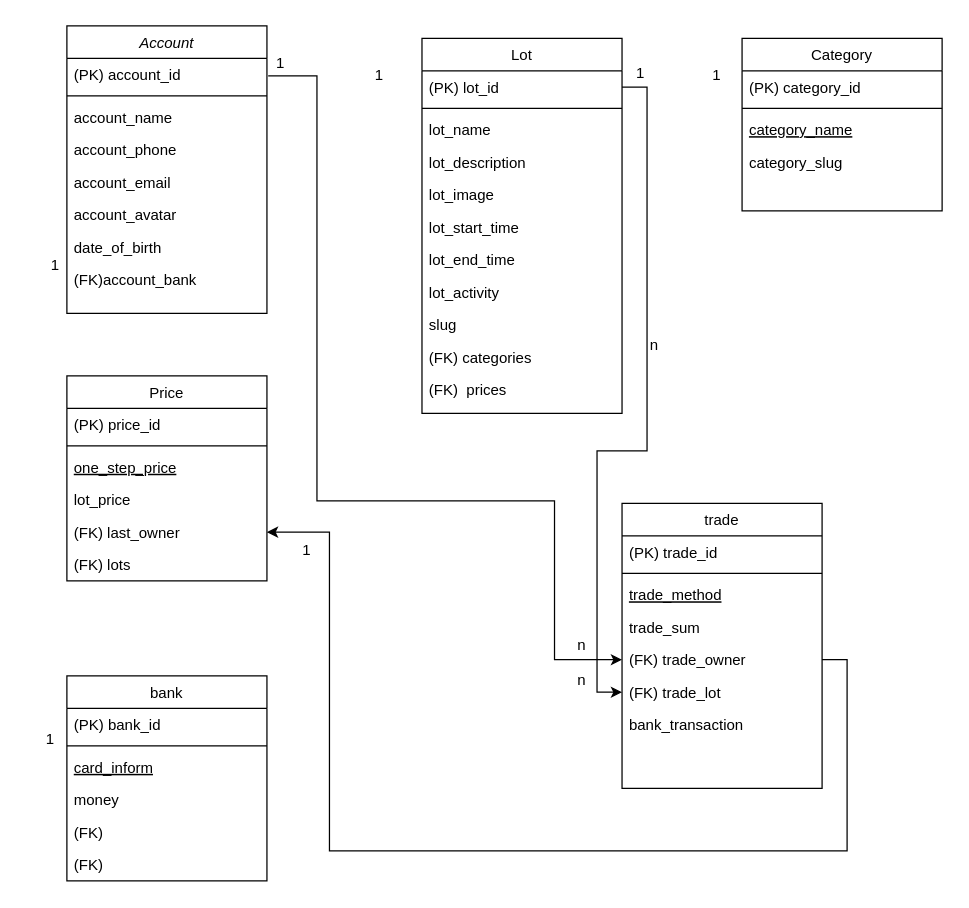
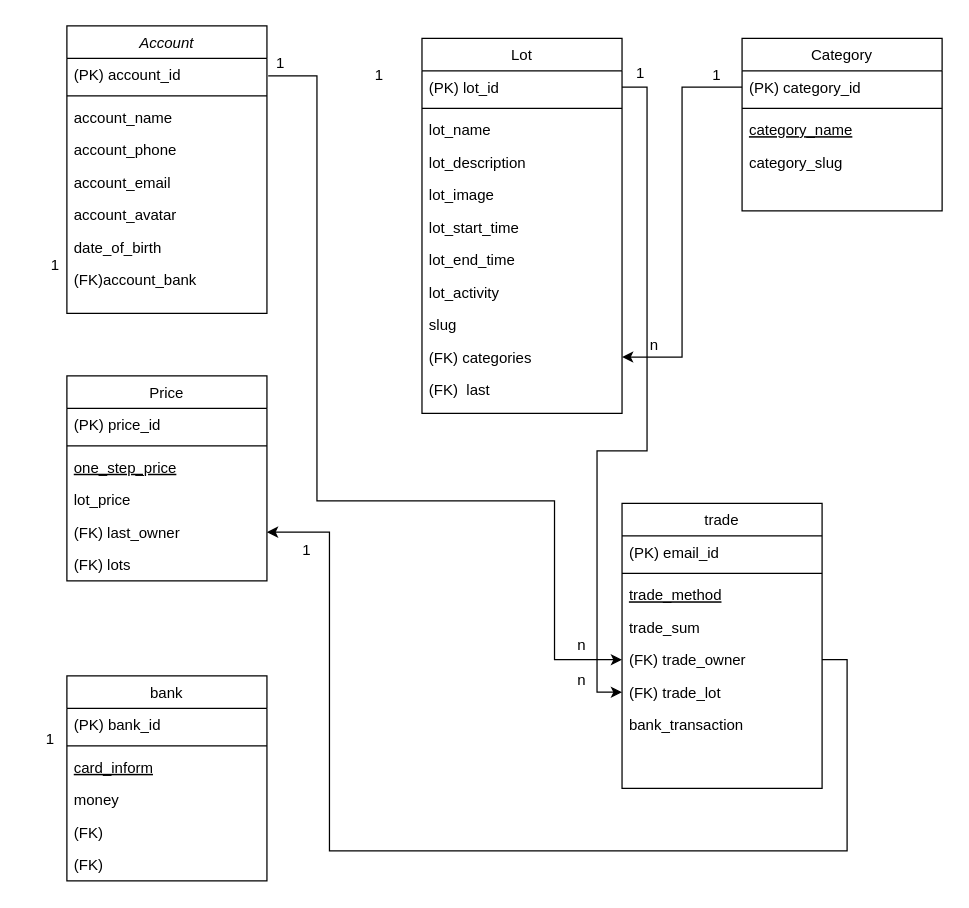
edge "(PK) category_id" -> "(FK) categories": added
node "(FK) prices": label "(FK) prices" -> "(FK) last"
node "(PK) trade_id": label "(PK) trade_id" -> "(PK) email_id"
